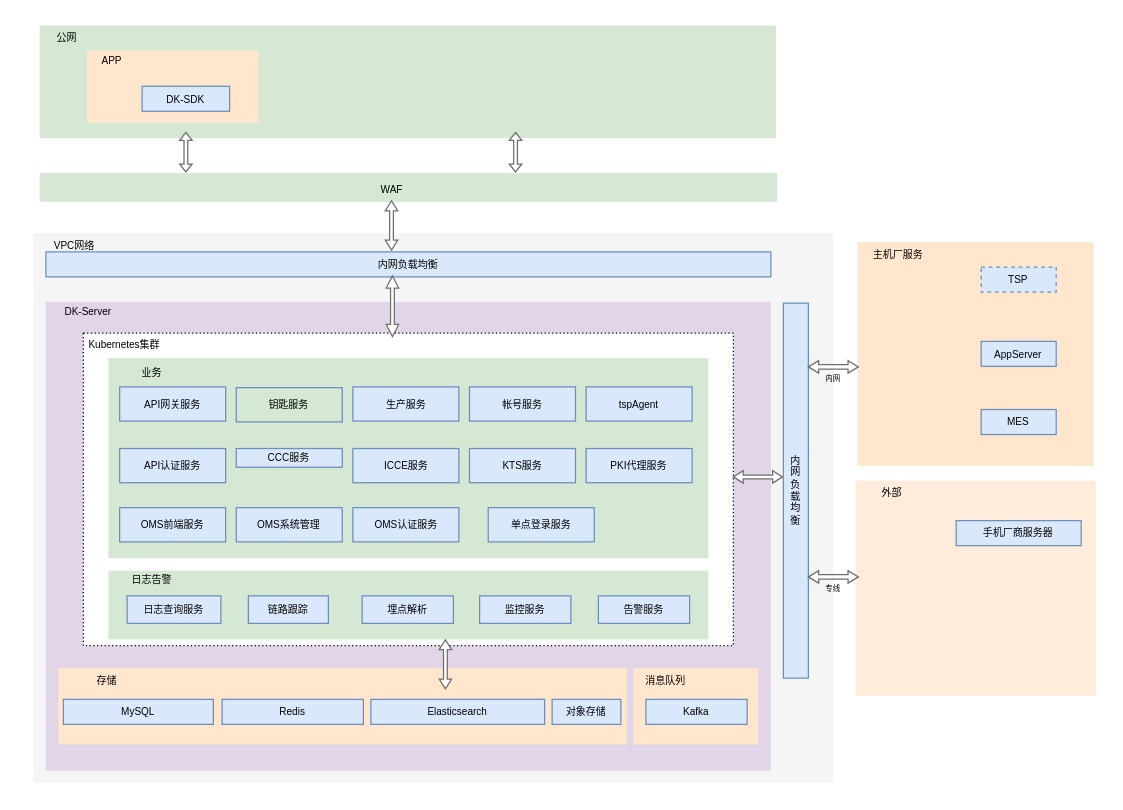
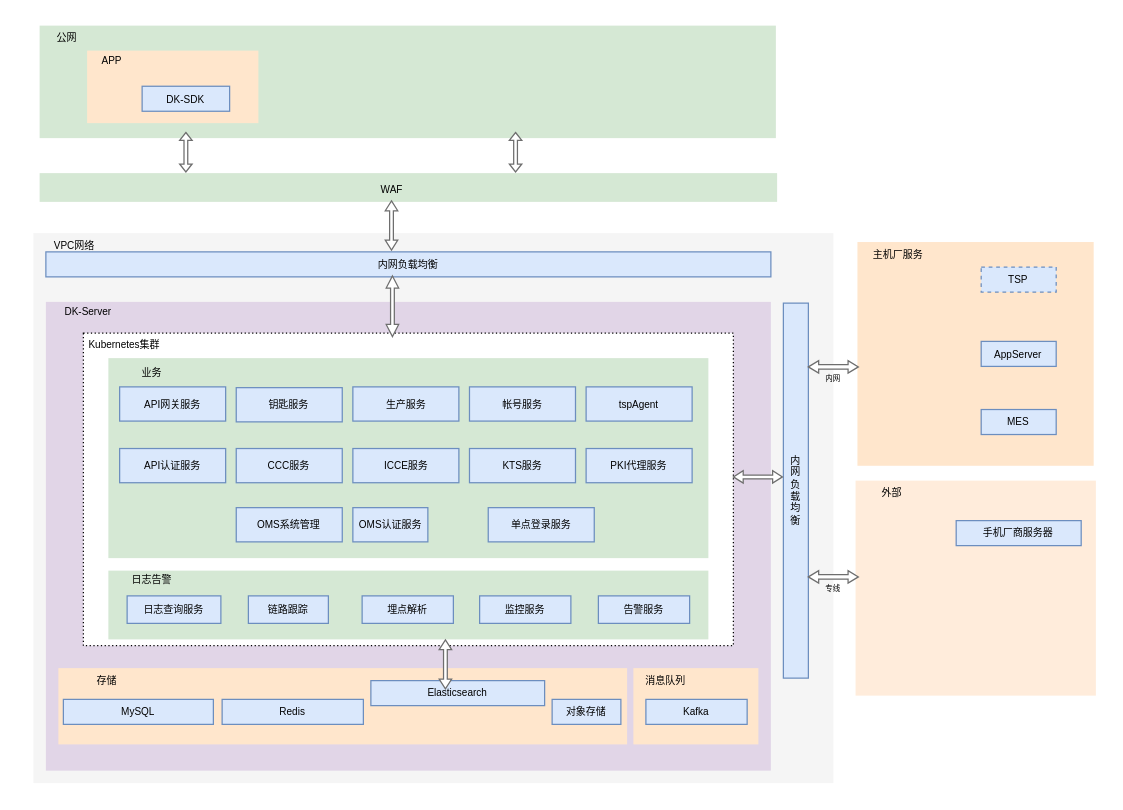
node "钥匙服务": fillcolor #d5e8d4 -> #dae8fc
node "CCC服务": size 106x19 -> 106x34
node "OMS前端服务": removed
node "OMS认证服务": size 106x34 -> 75x34
node "Elasticsearch": moved (458, 712) -> (458, 693)
